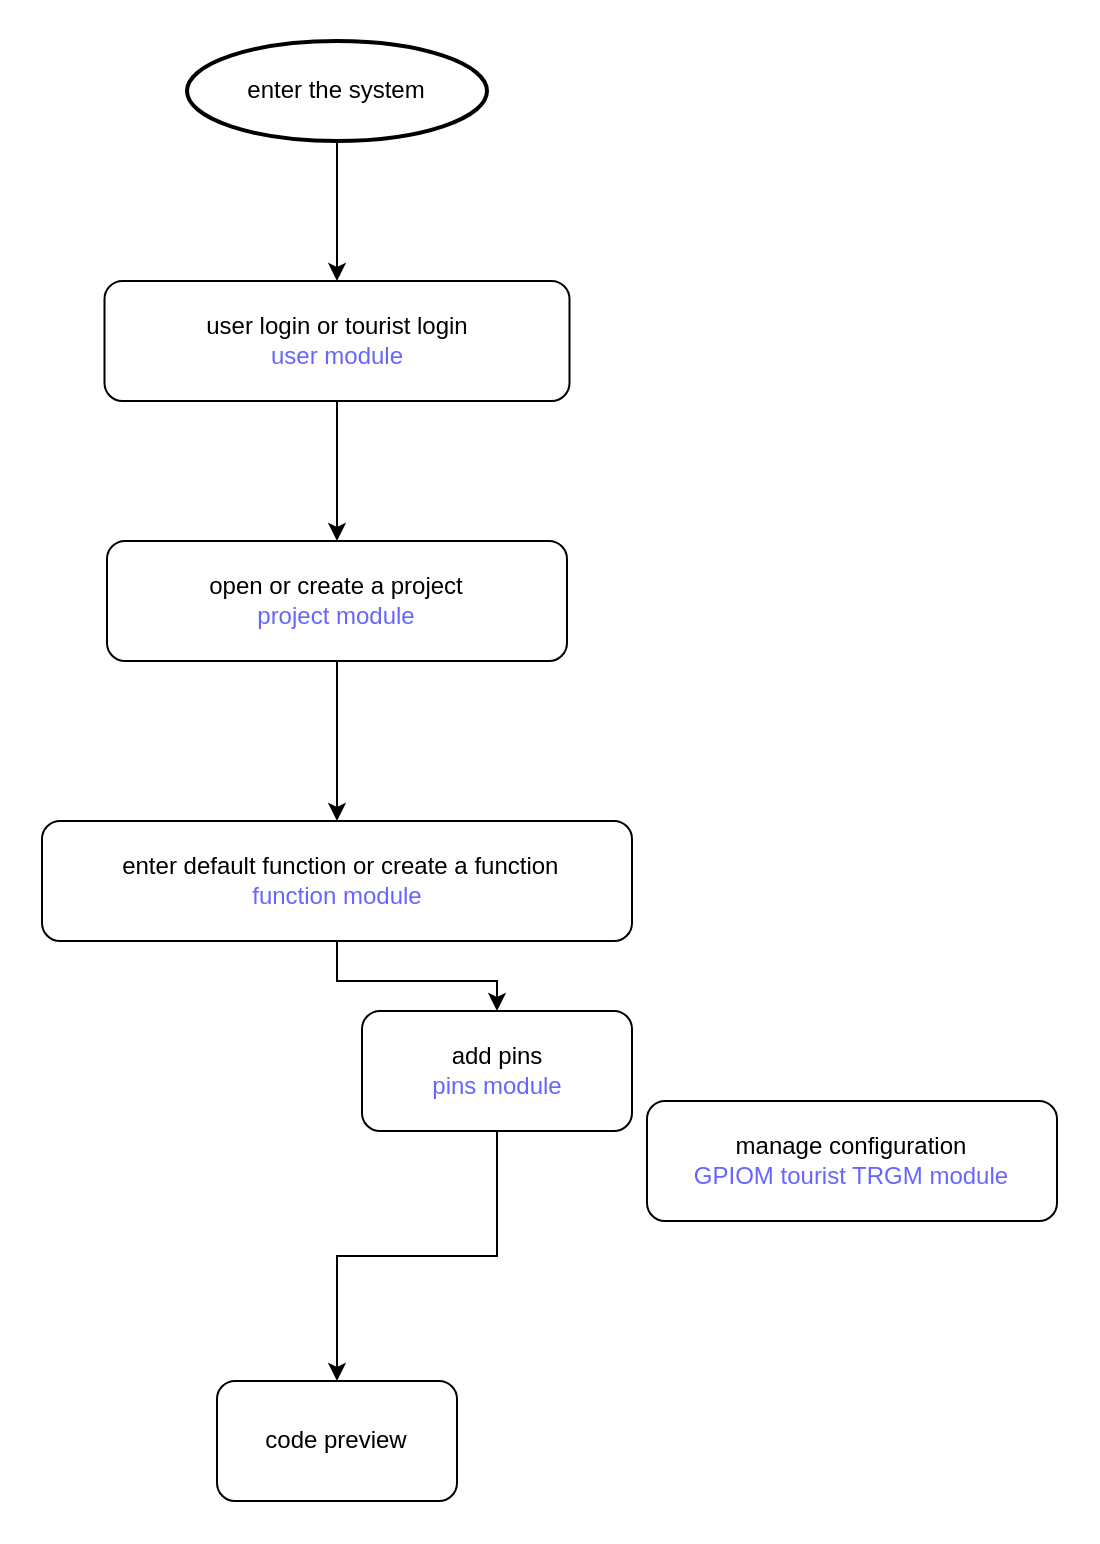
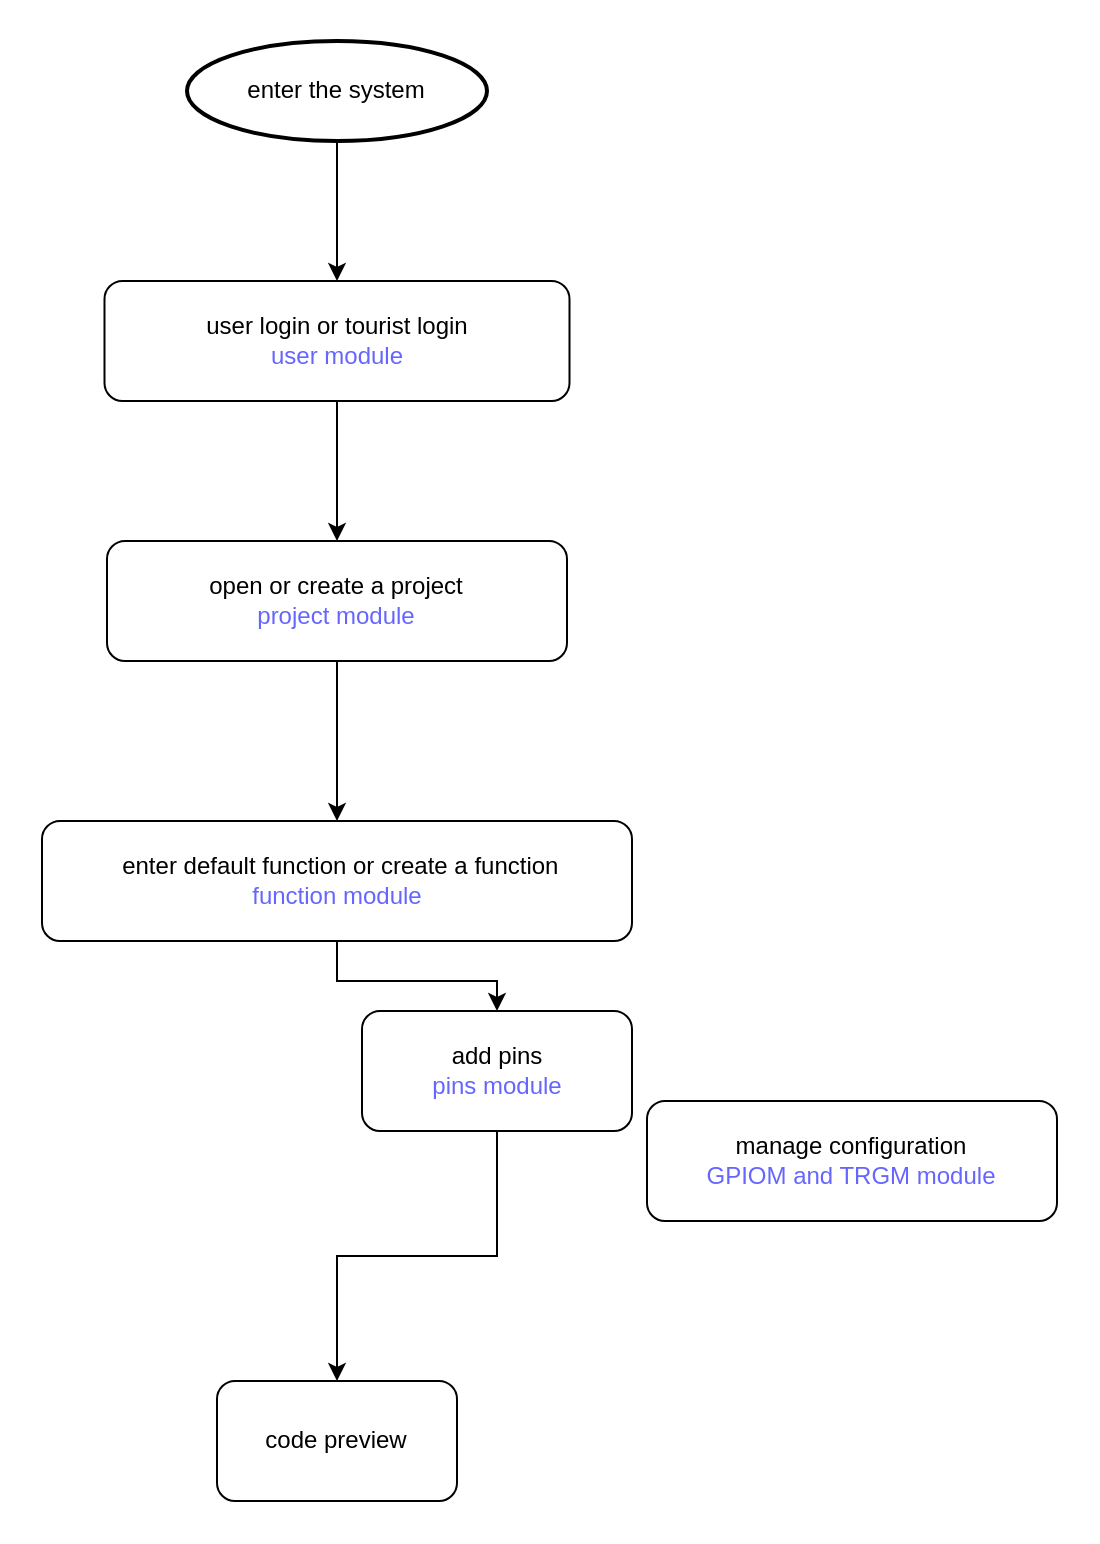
node "manage configuration GPIOM tourist TRGM module": label "manage configuration GPIOM tourist TRGM module" -> "manage configuration GPIOM and TRGM module"
